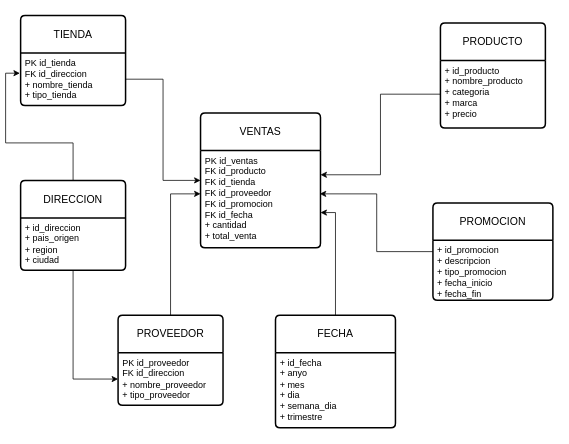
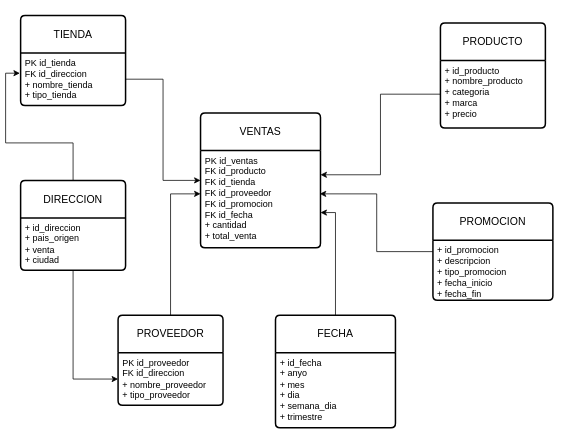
node "+ id_direccion + pais_origen + region + ciudad": label "+ id_direccion + pais_origen + region + ciudad" -> "+ id_direccion + pais_origen + venta + ciudad"
